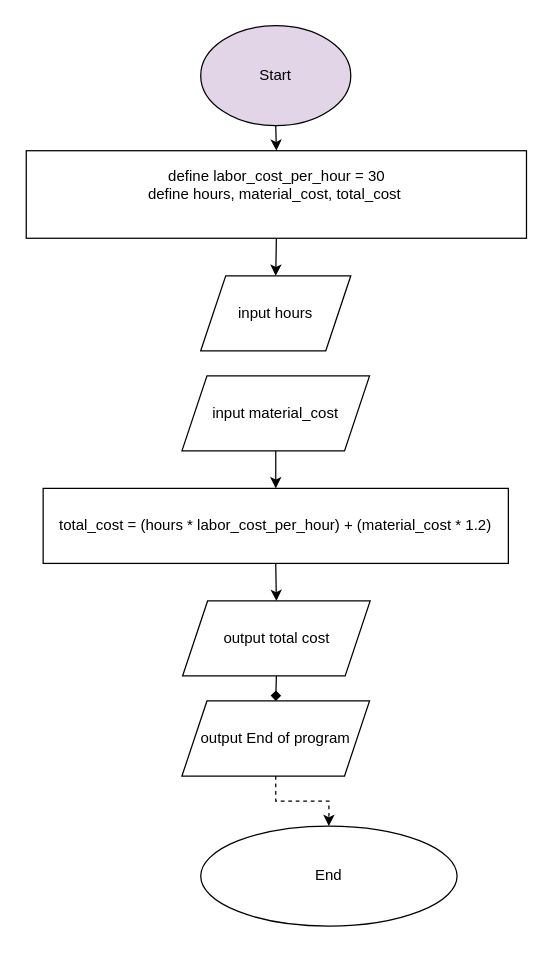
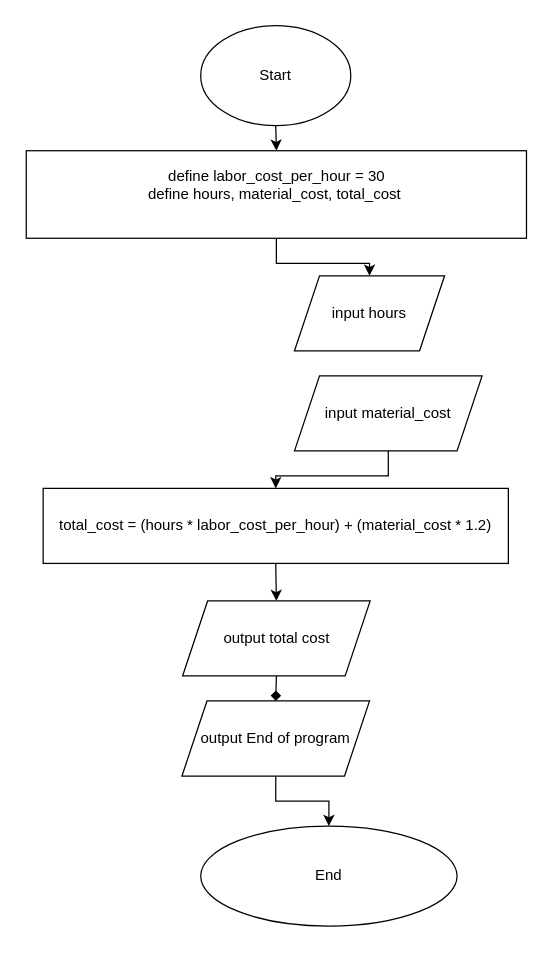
node "Start": fillcolor #e1d5e7 -> #ffffff
node "input hours": moved (276, 313) -> (369, 313)
node "input material_cost": moved (276, 413) -> (388, 413)
edge "output End of program" -> "End": style dashed -> solid
